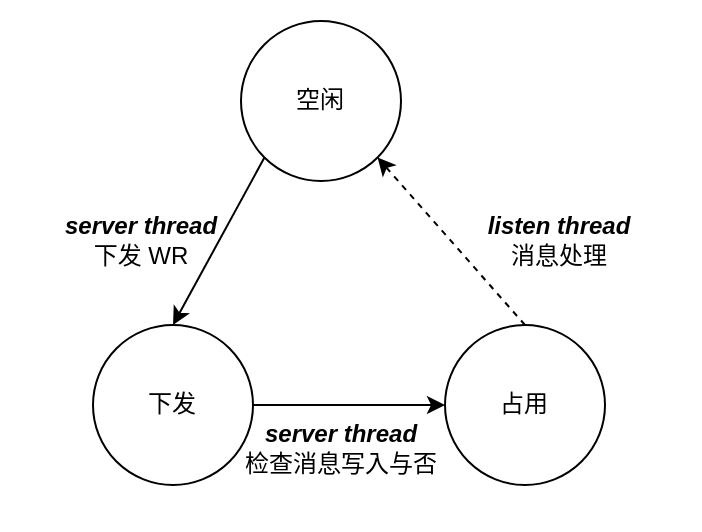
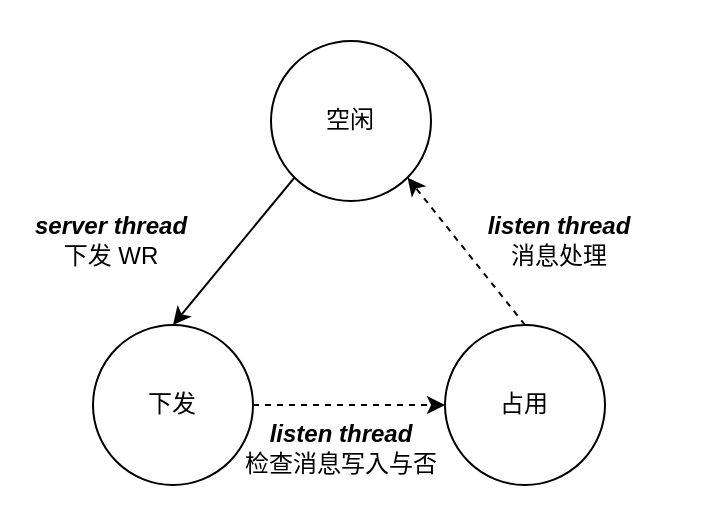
node "空闲": moved (321, 101) -> (351, 121)
node "server thread 下发 WR": moved (141, 241) -> (111, 241)
edge "下发" -> "占用": style solid -> dashed
node "server thread 检查消息写入与否": label "server thread 检查消息写入与否" -> "listen thread 检查消息写入与否"
